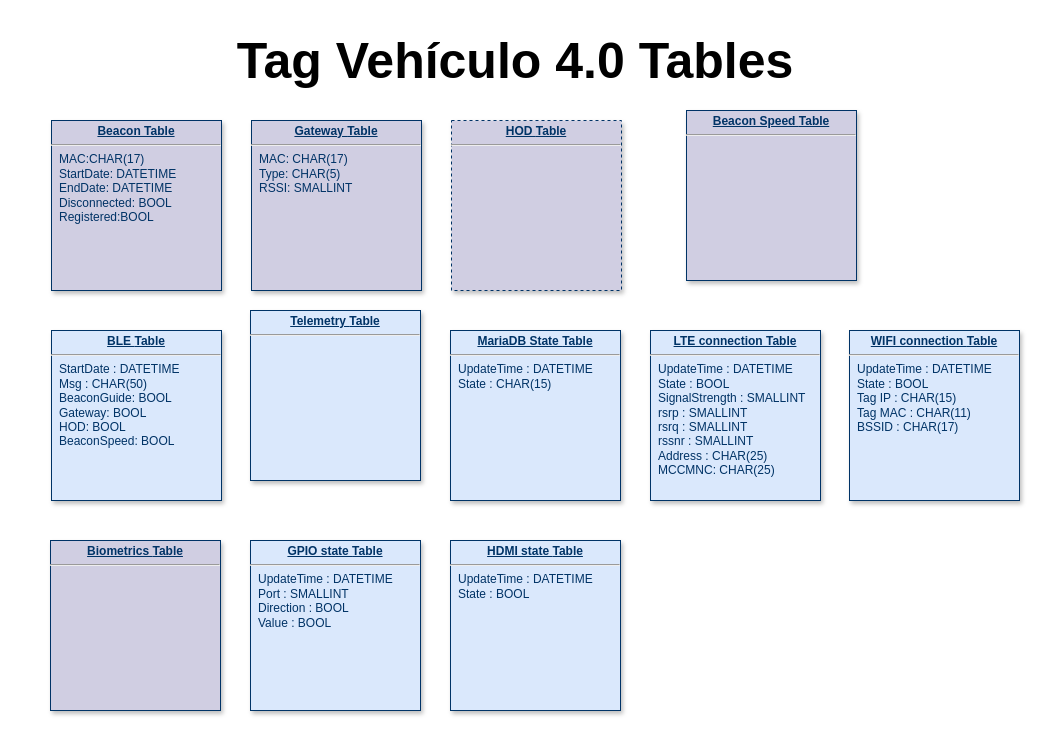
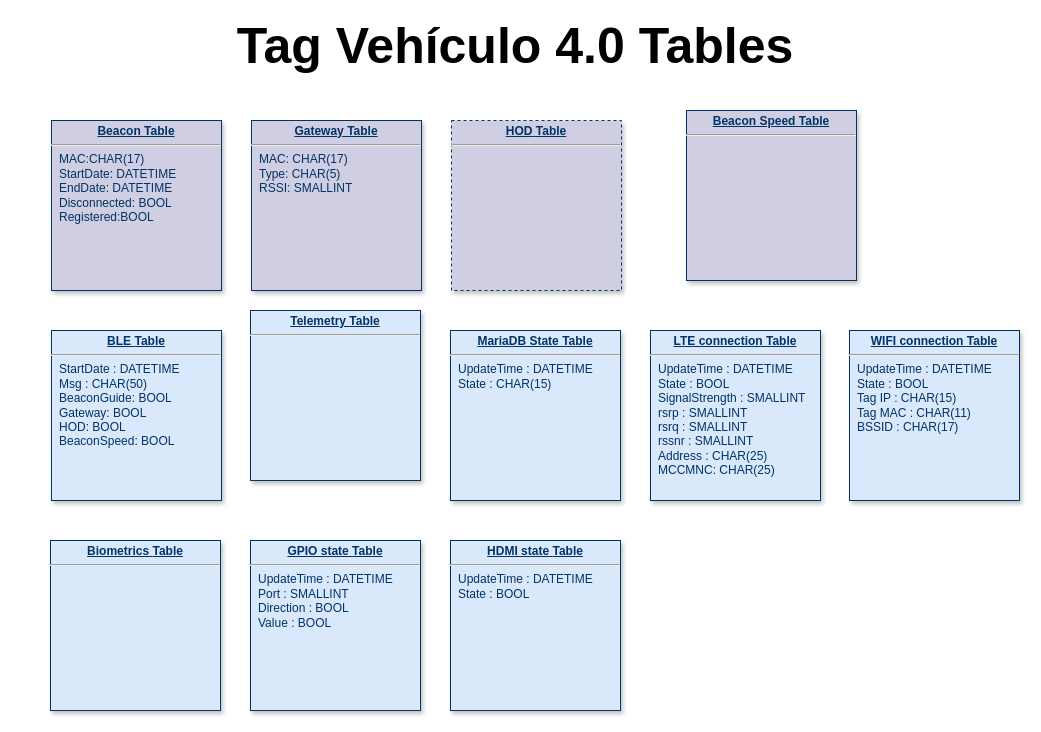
node "Tag Vehículo 4.0 Tables": moved (516, 61) -> (516, 46)
node "Biometrics Table": fillcolor #d0cee2 -> #dae8fc
